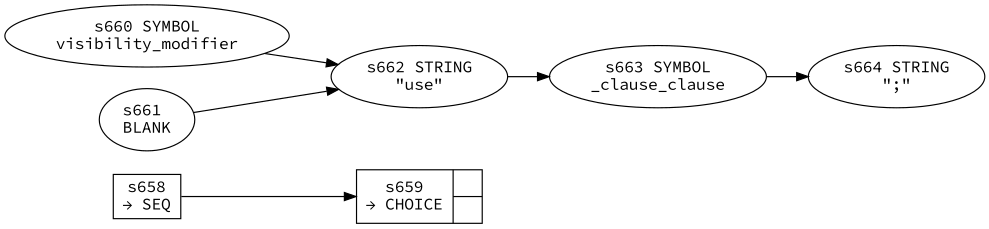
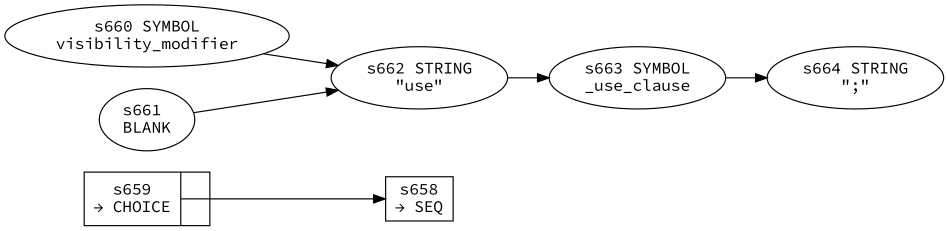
node "s663 SYMBOL _clause_clause": label "s663 SYMBOL _clause_clause" -> "s663 SYMBOL _use_clause"
edge "s658 → SEQ" -> "s659": reversed
